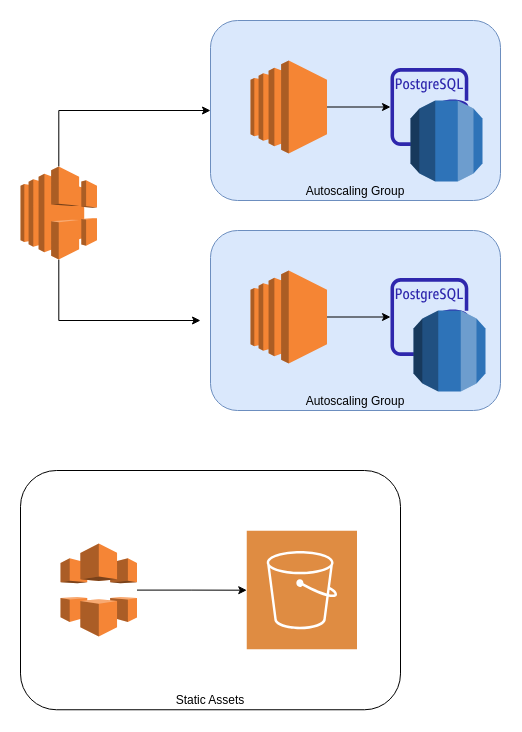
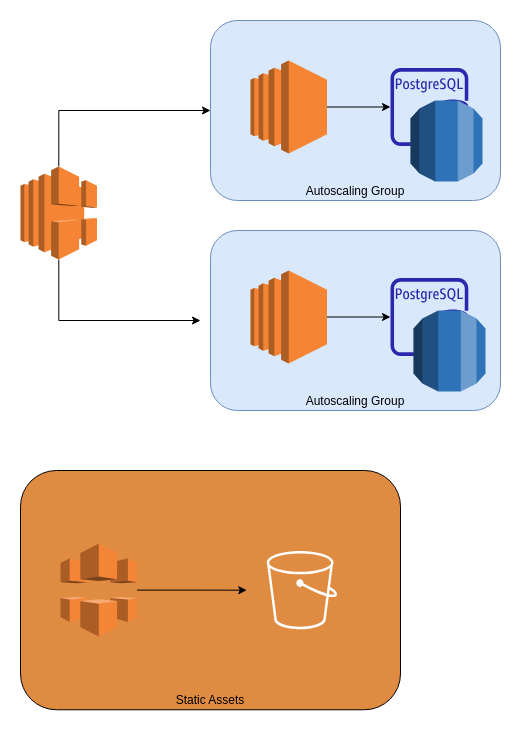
node "Static Assets": fillcolor #ffffff -> #df8c42
